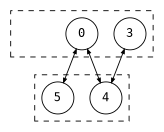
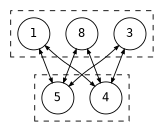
node "1": added
node "0": label "0" -> "8"
edge "3" -- "5": added
